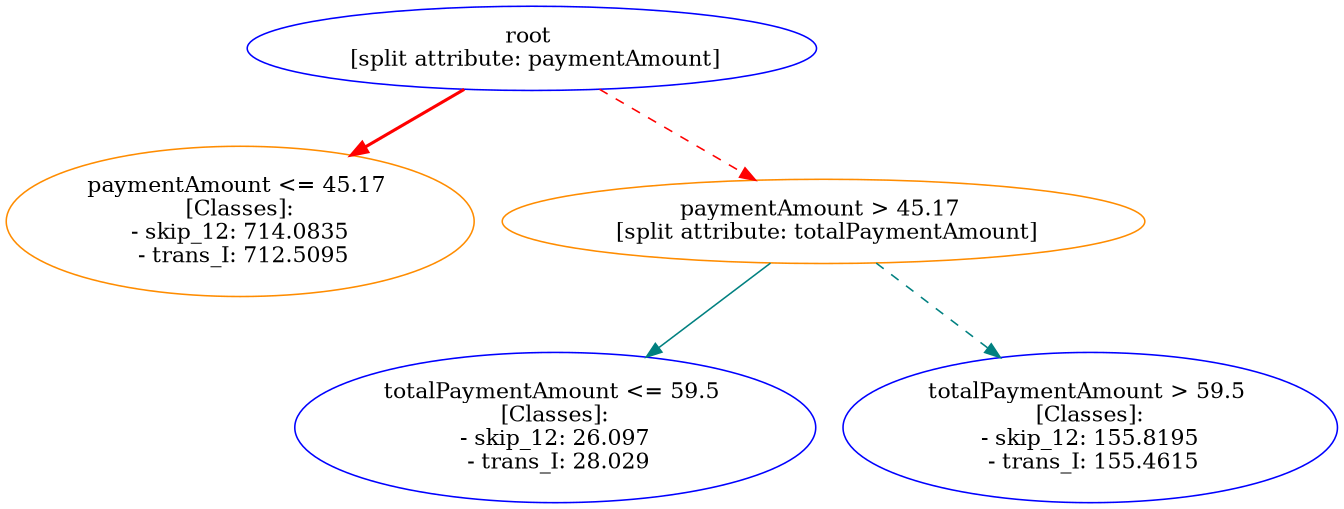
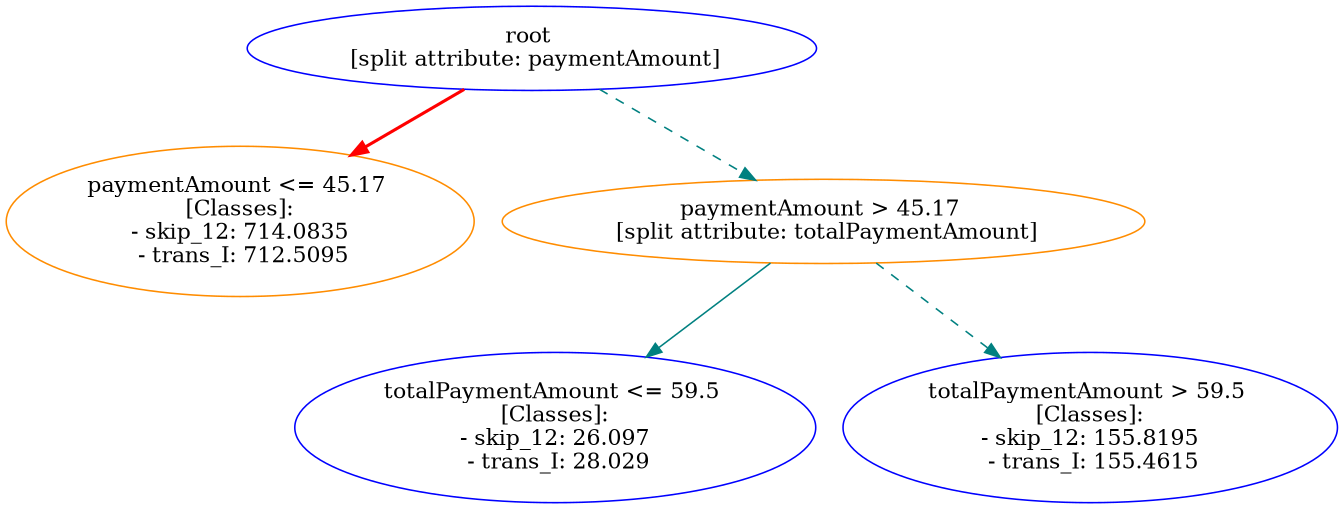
edge "root [split attribute: paymentAmount]" -> "paymentAmount > 45.17 [split attribute: totalPaymentAmount]": color red -> teal
